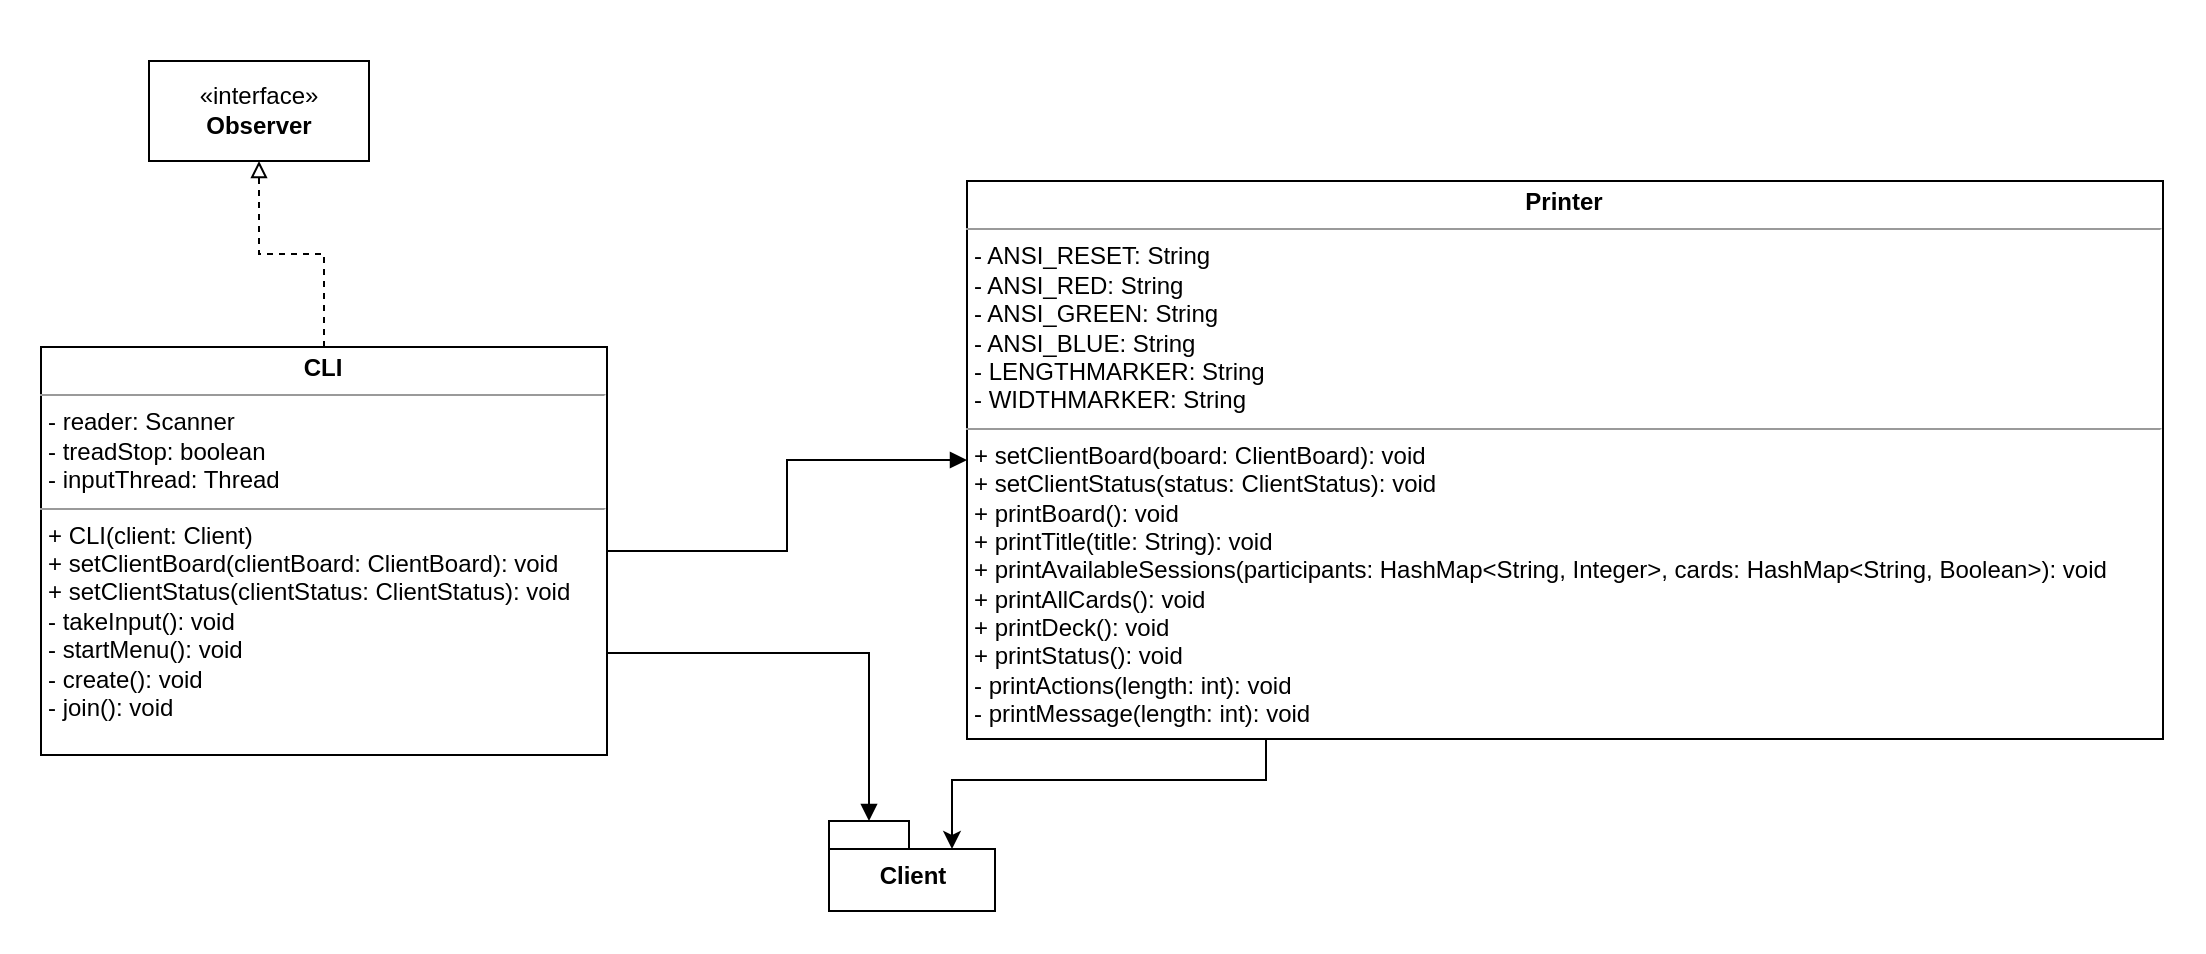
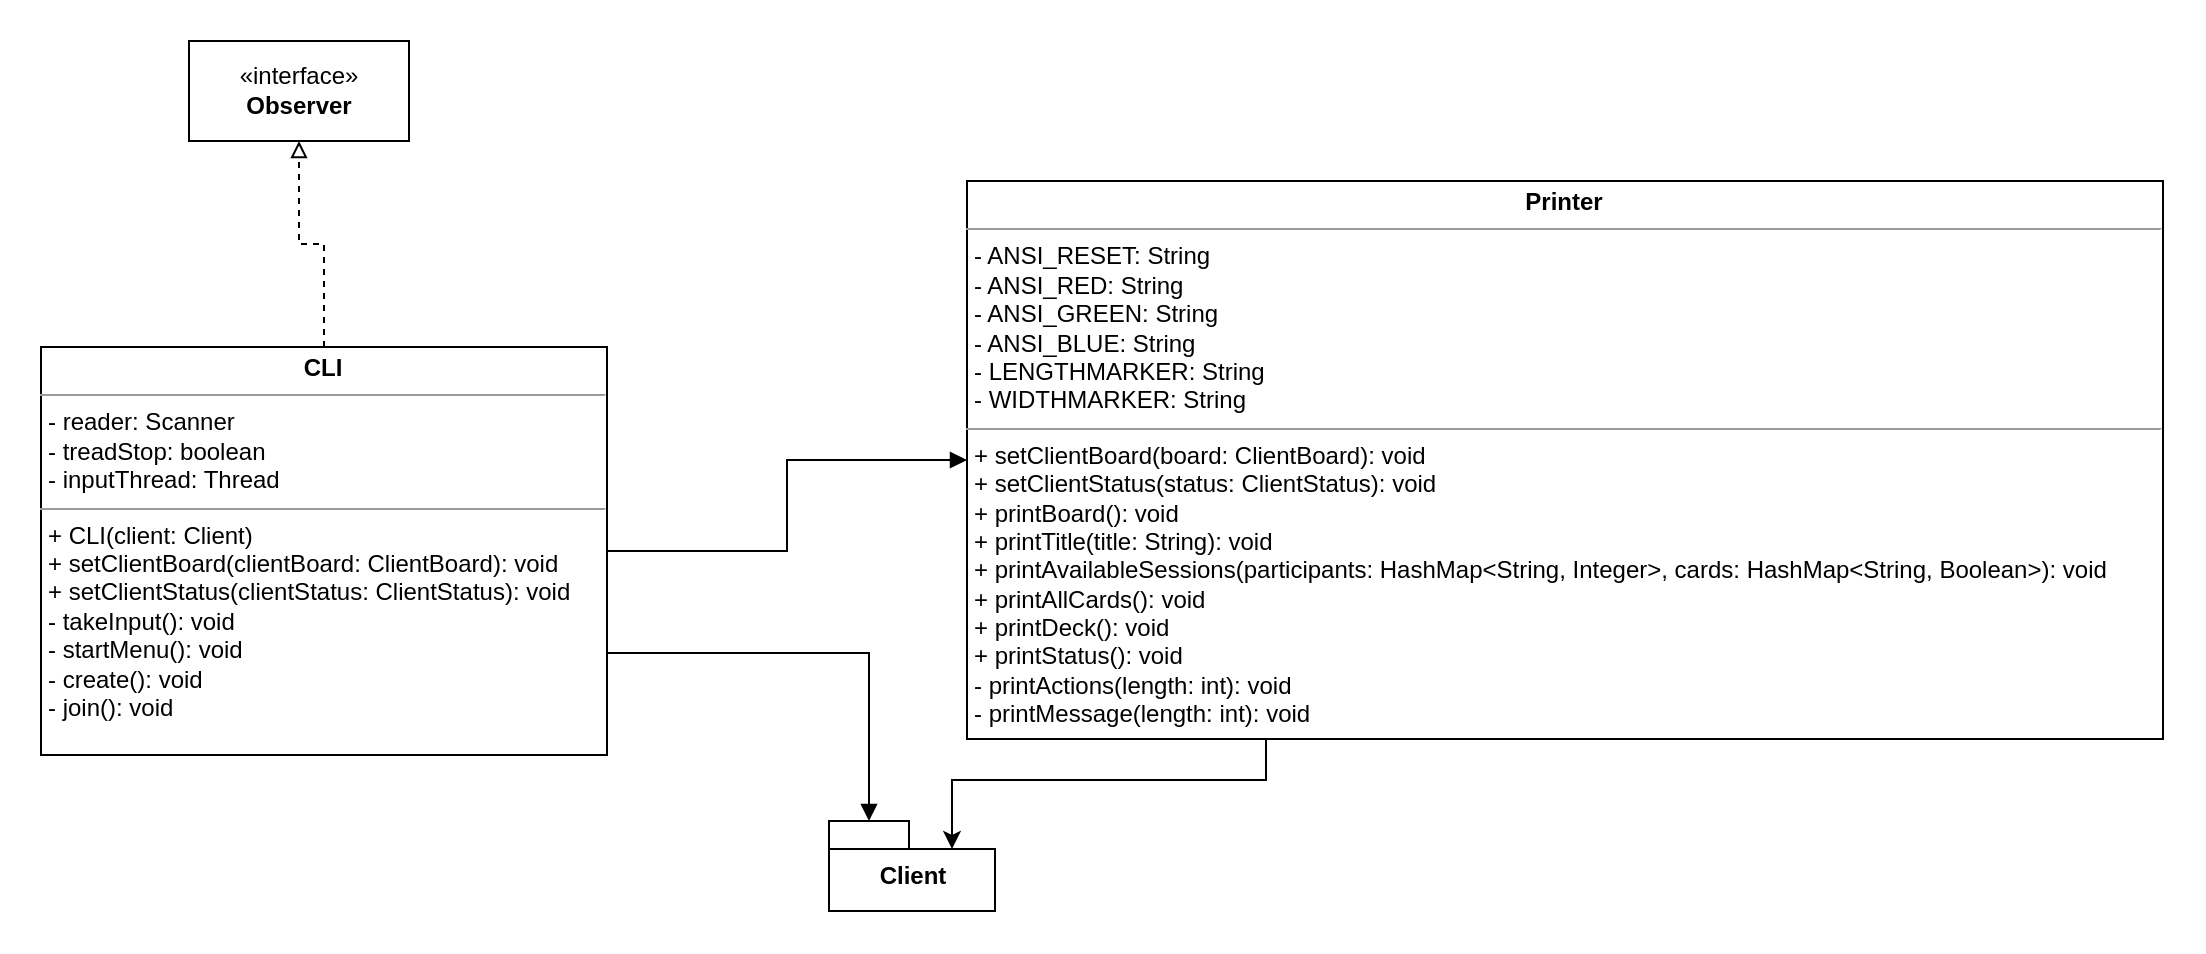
node "«interface» Observer": moved (259, 111) -> (299, 91)
